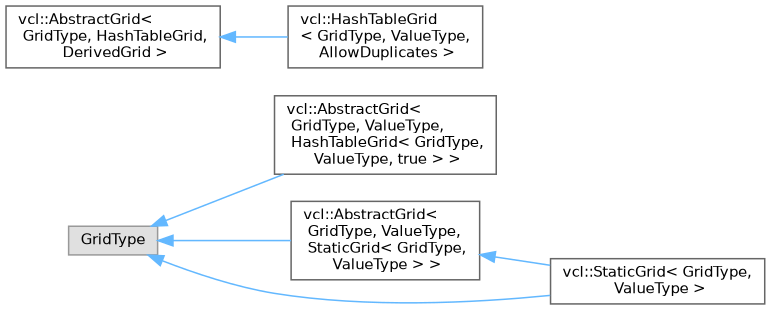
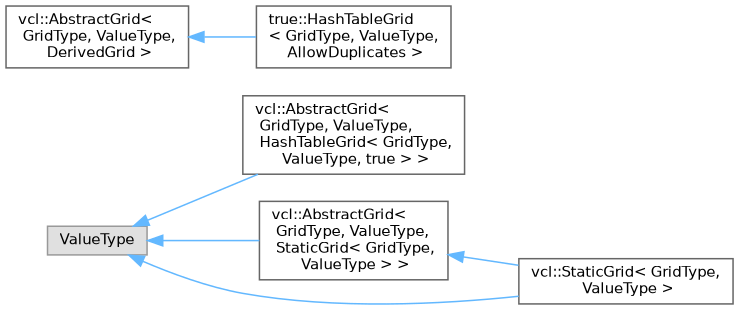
node "vcl::AbstractGrid< GridType, HashTableGrid, DerivedGrid >": label "vcl::AbstractGrid< GridType, HashTableGrid, DerivedGrid >" -> "vcl::AbstractGrid< GridType, ValueType, DerivedGrid >"
node "vcl::HashTableGrid < GridType, ValueType, AllowDuplicates >": label "vcl::HashTableGrid < GridType, ValueType, AllowDuplicates >" -> "true::HashTableGrid < GridType, ValueType, AllowDuplicates >"
node "GridType": label "GridType" -> "ValueType"
